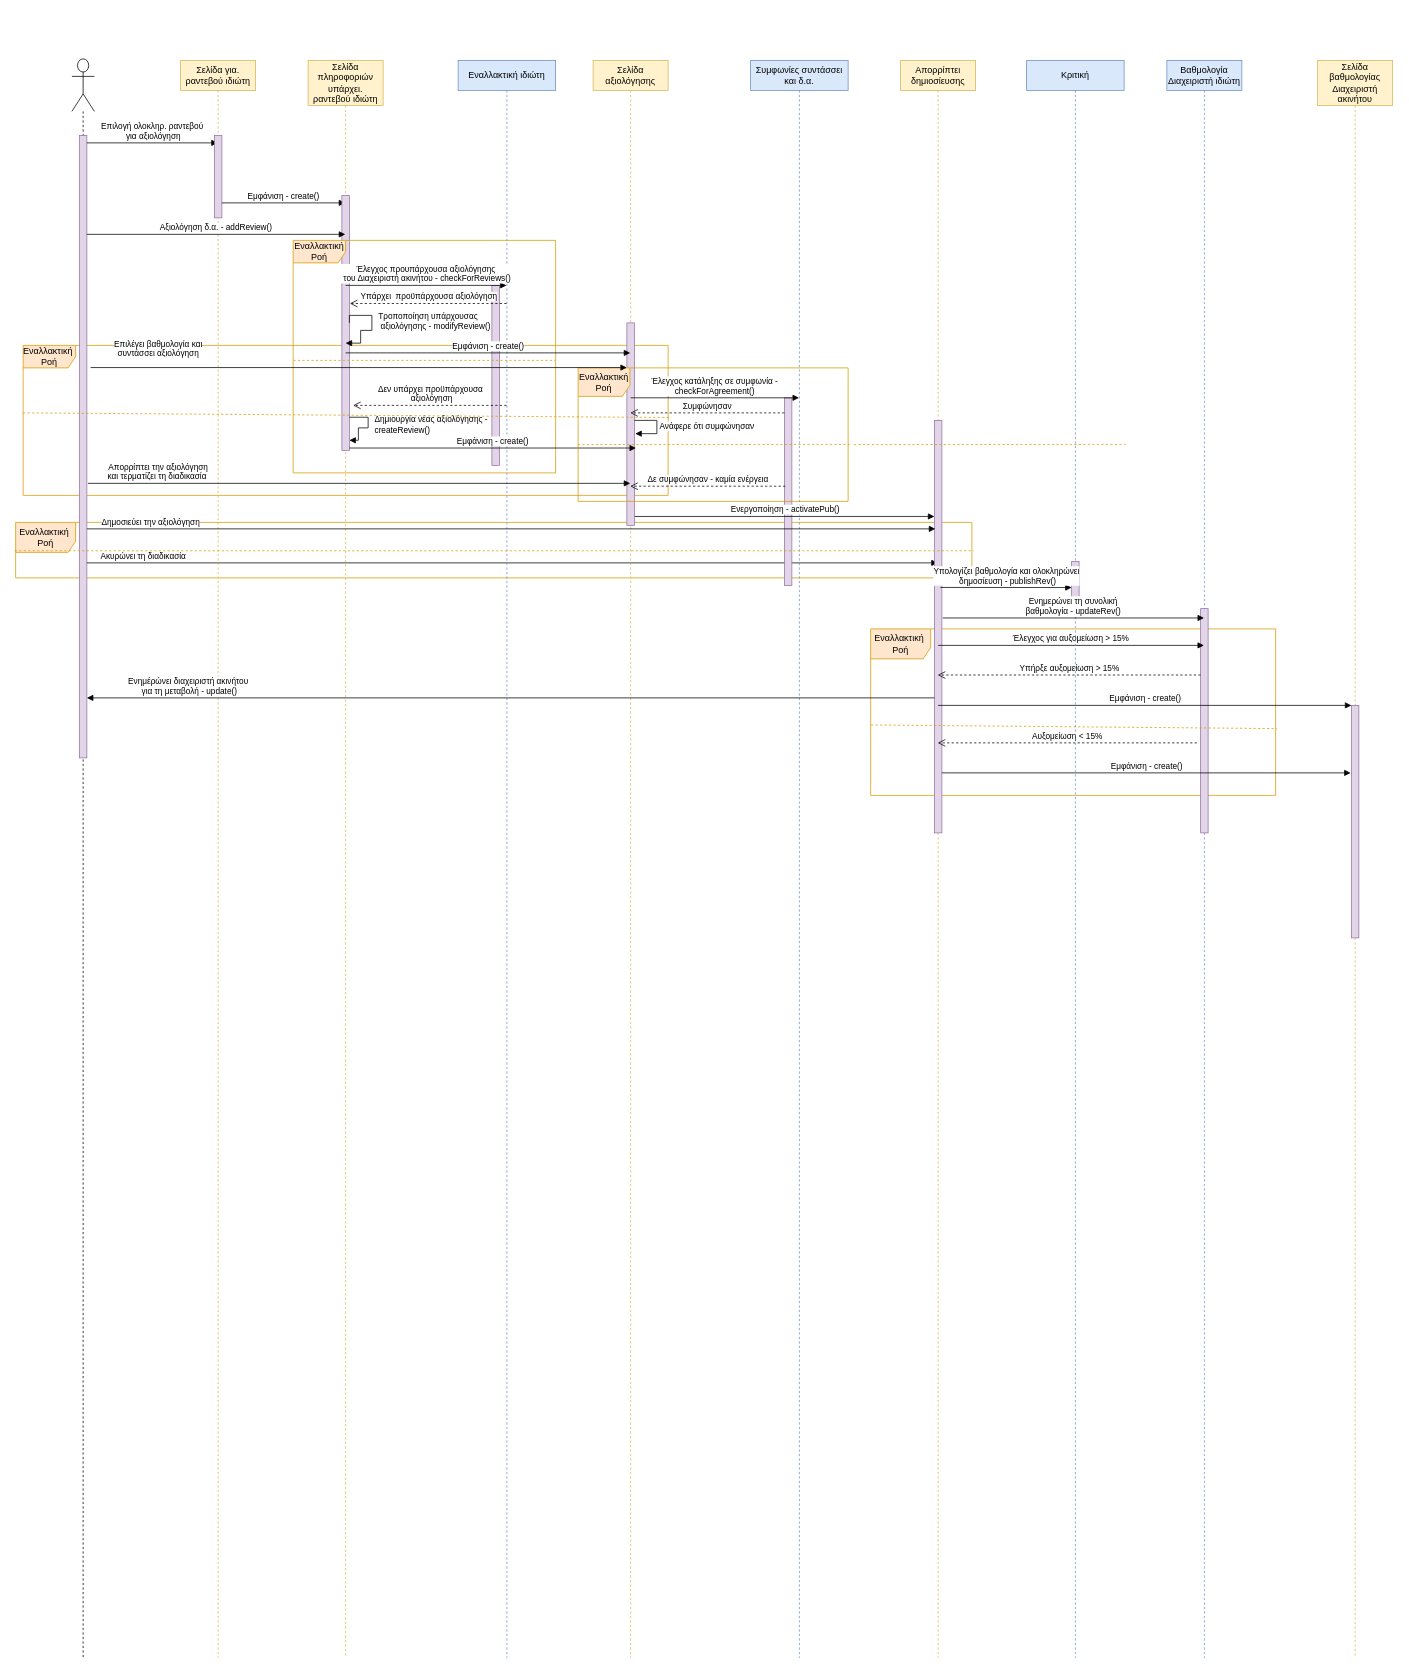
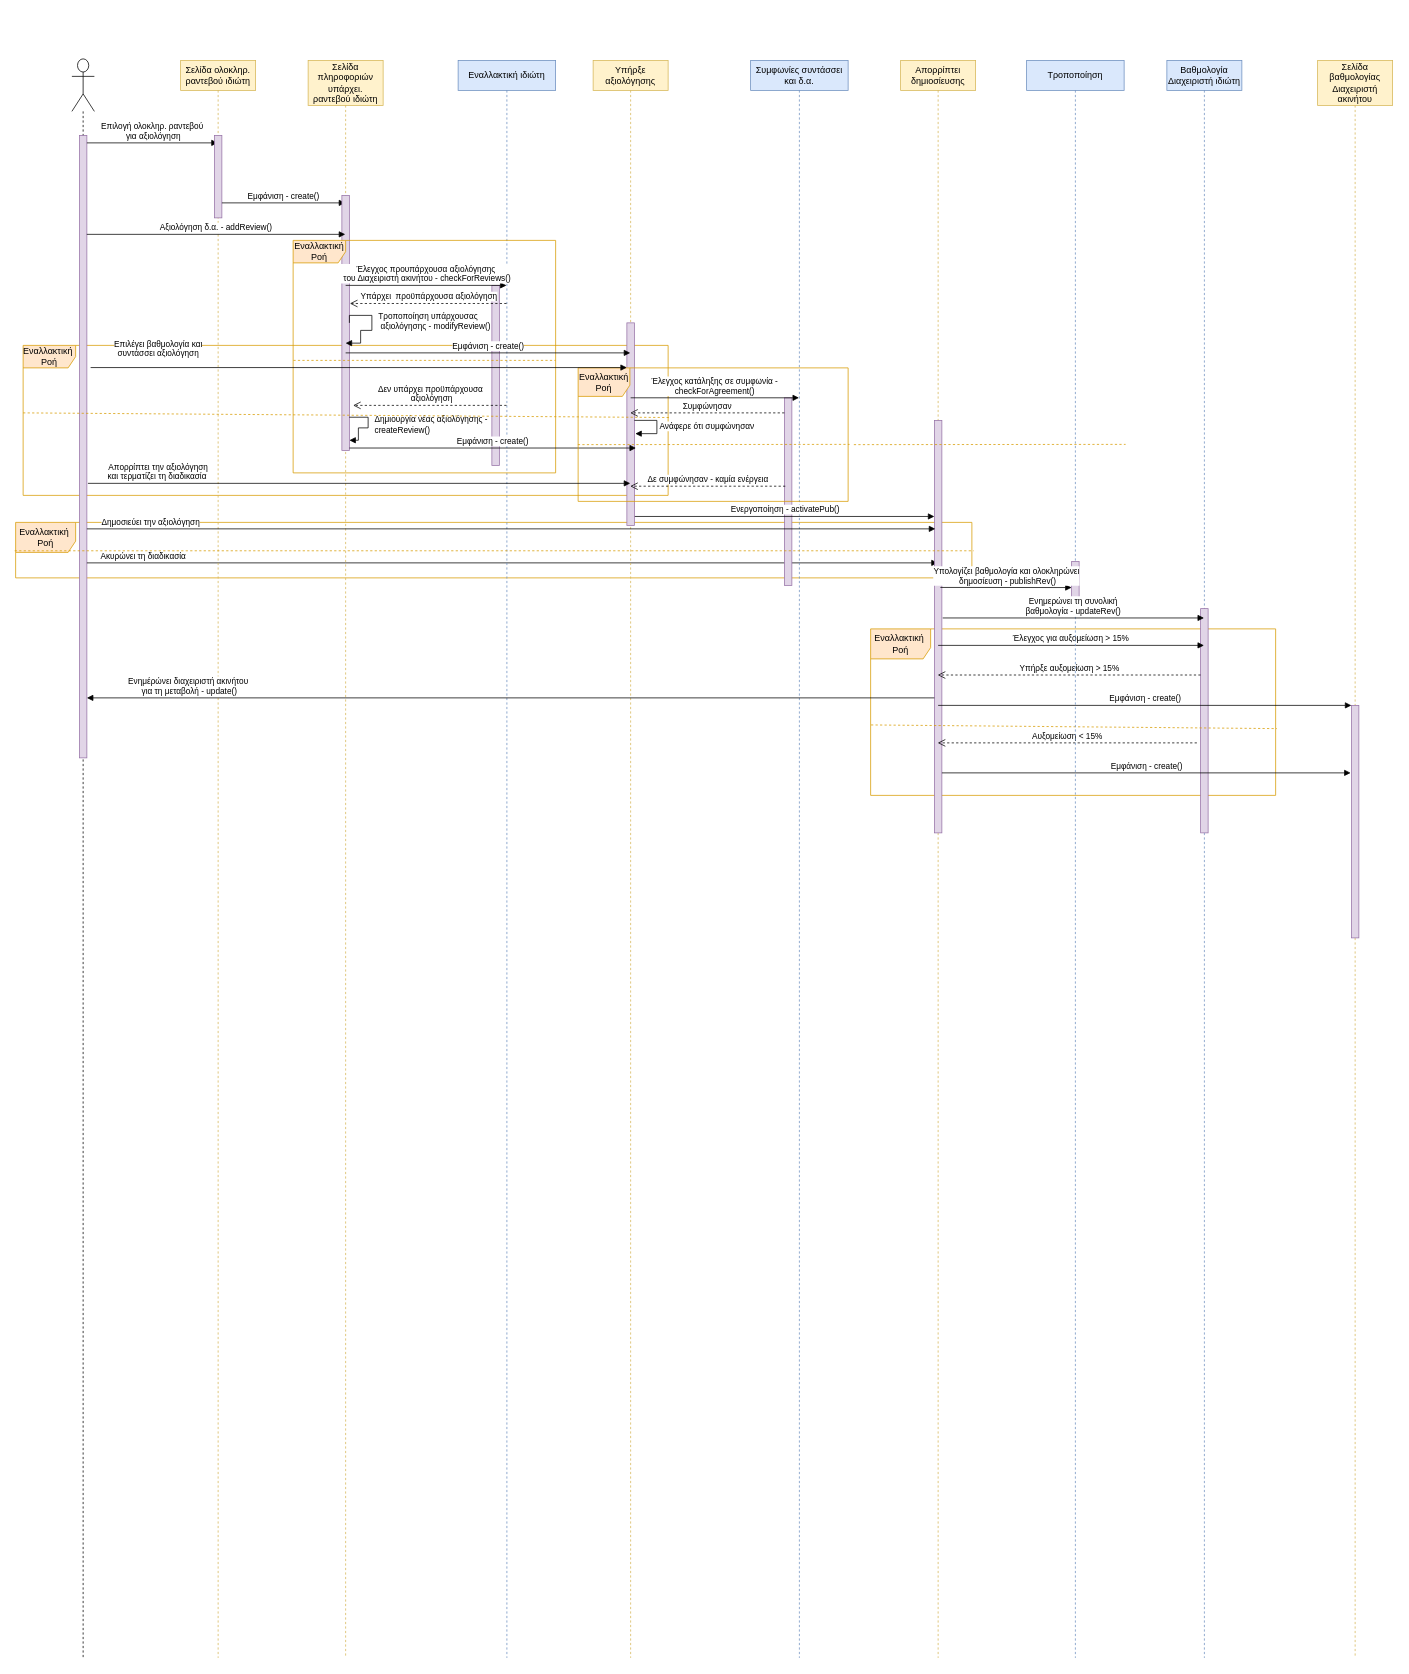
node "Σελίδα για. ραντεβού ιδιώτη": label "Σελίδα για. ραντεβού ιδιώτη" -> "Σελίδα ολοκληρ. ραντεβού ιδιώτη"
node "Σελίδα αξιολόγησης": label "Σελίδα αξιολόγησης" -> "Υπήρξε αξιολόγησης"
node "Κριτική": label "Κριτική" -> "Τροποποίηση"
